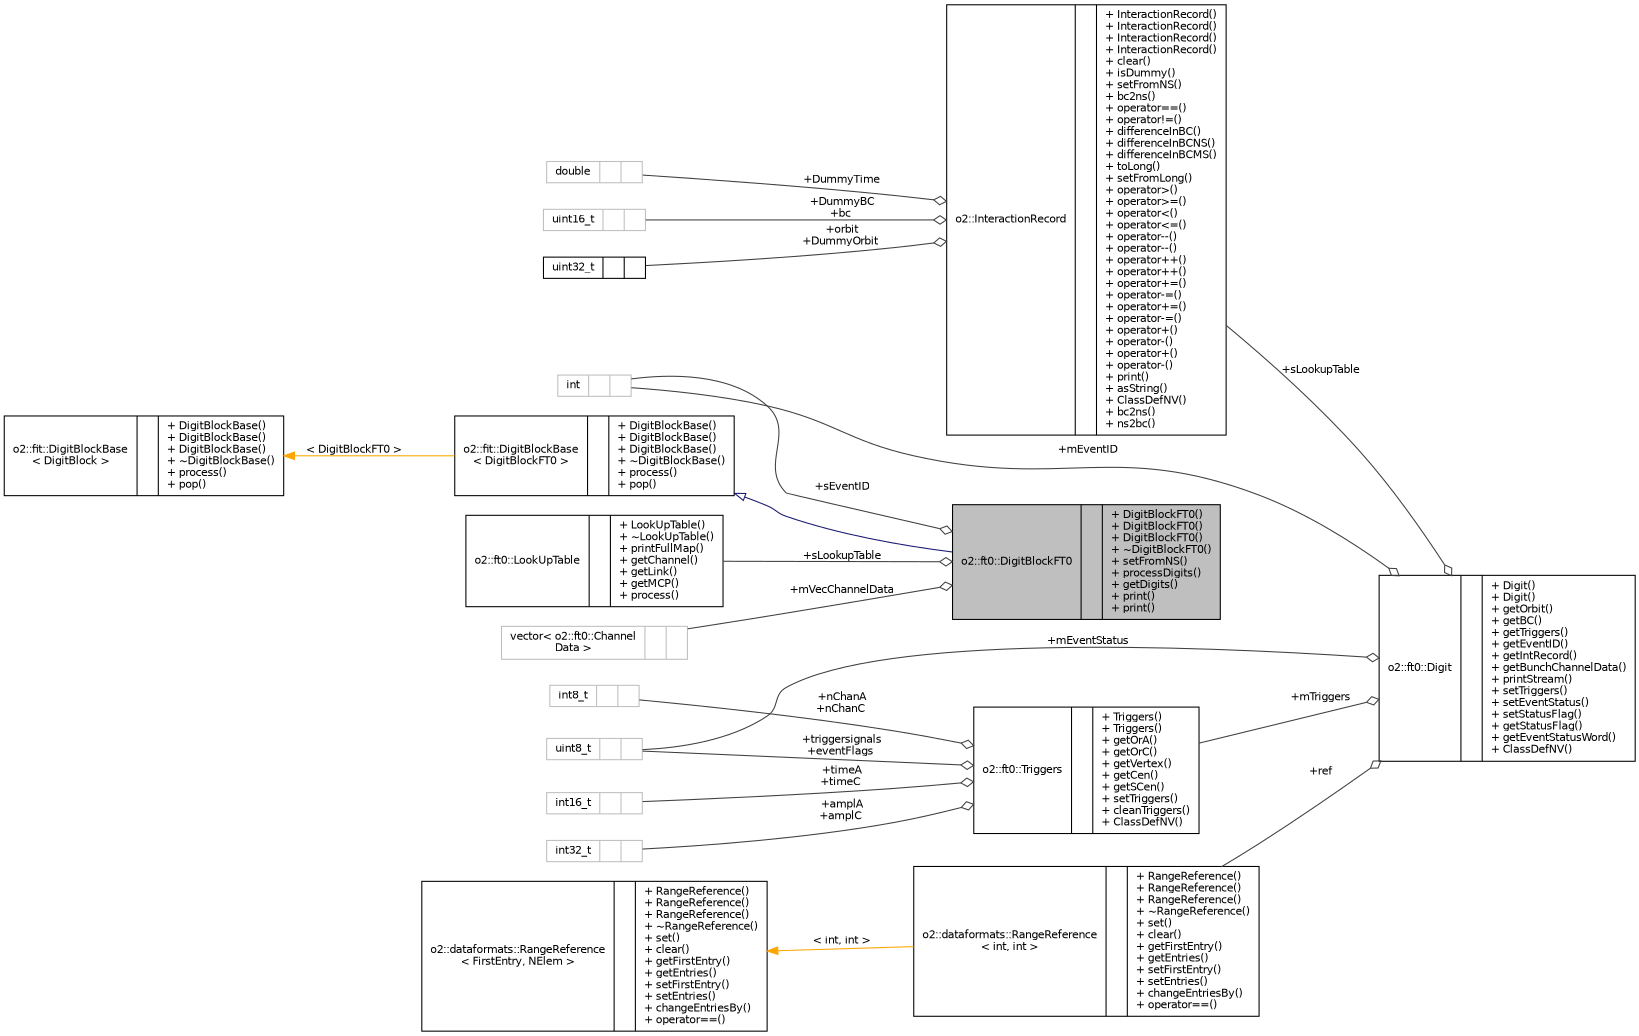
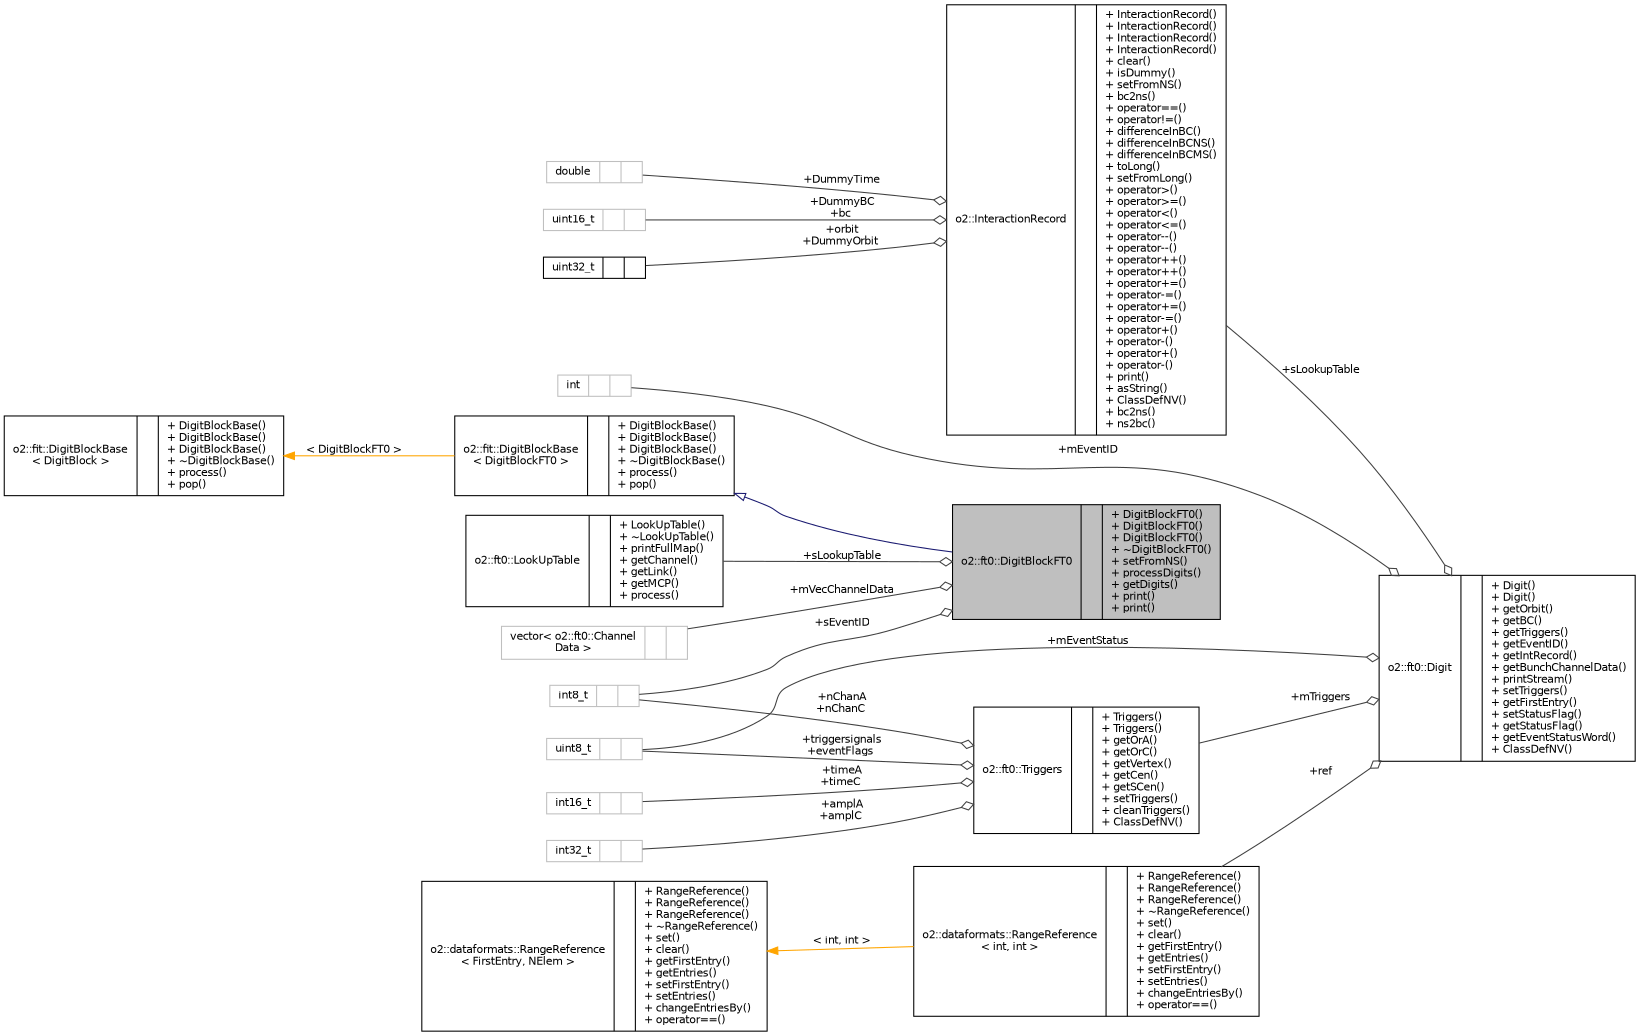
edge "int" -> "o2::ft0::DigitBlockFT0": now "int8_t" -> "o2::ft0::DigitBlockFT0"
node "o2::ft0::Digit": text "+ setEventStatus()" -> "+ getFirstEntry()"
